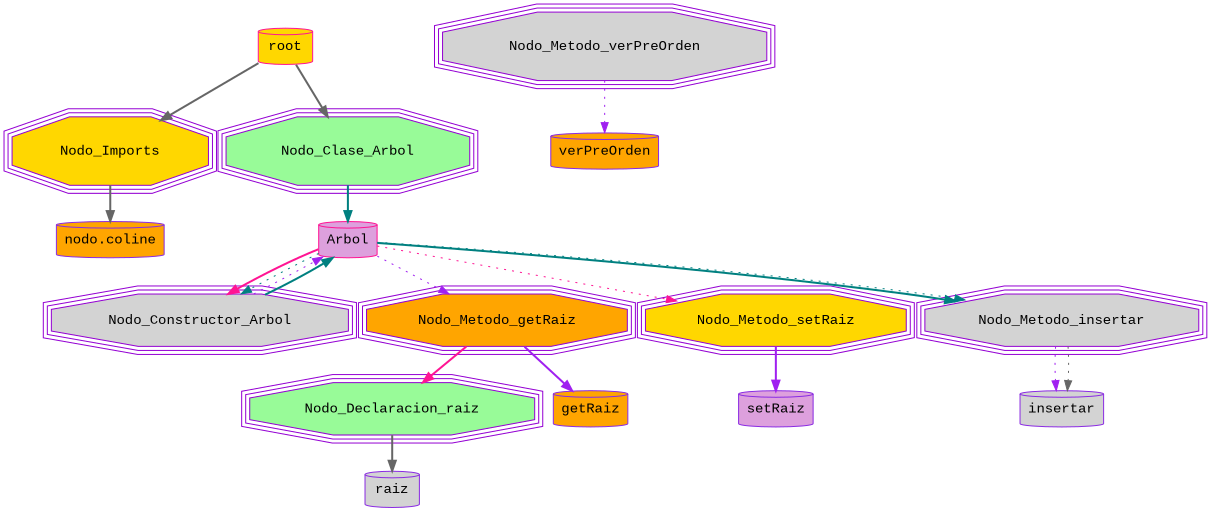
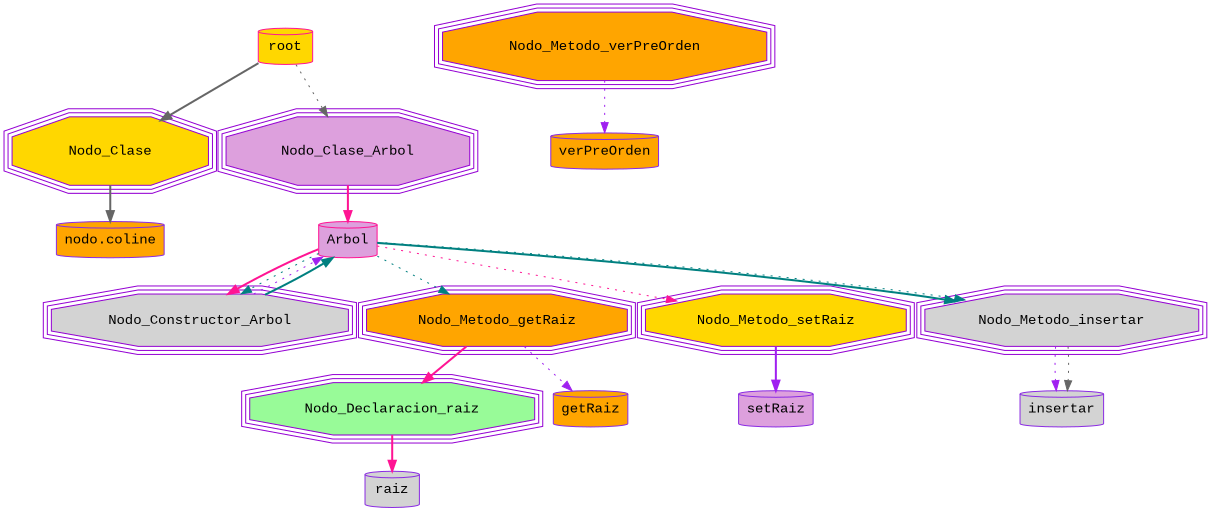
node "Nodo_Metodo_verPreOrden": fillcolor lightgrey -> orange
edge "root" -> "Nodo_Clase_Arbol": style bold -> dotted
node "Nodo_Imports": label "Nodo_Imports" -> "Nodo_Clase"
node "Nodo_Clase_Arbol": fillcolor palegreen -> plum
edge "Nodo_Clase_Arbol" -> "Arbol": color teal -> deeppink
edge "Arbol" -> "Nodo_Metodo_getRaiz": color purple -> teal
edge "Nodo_Metodo_getRaiz" -> "getRaiz": style bold -> dotted
edge "Nodo_Declaracion_raiz" -> "raiz": color gray40 -> deeppink
